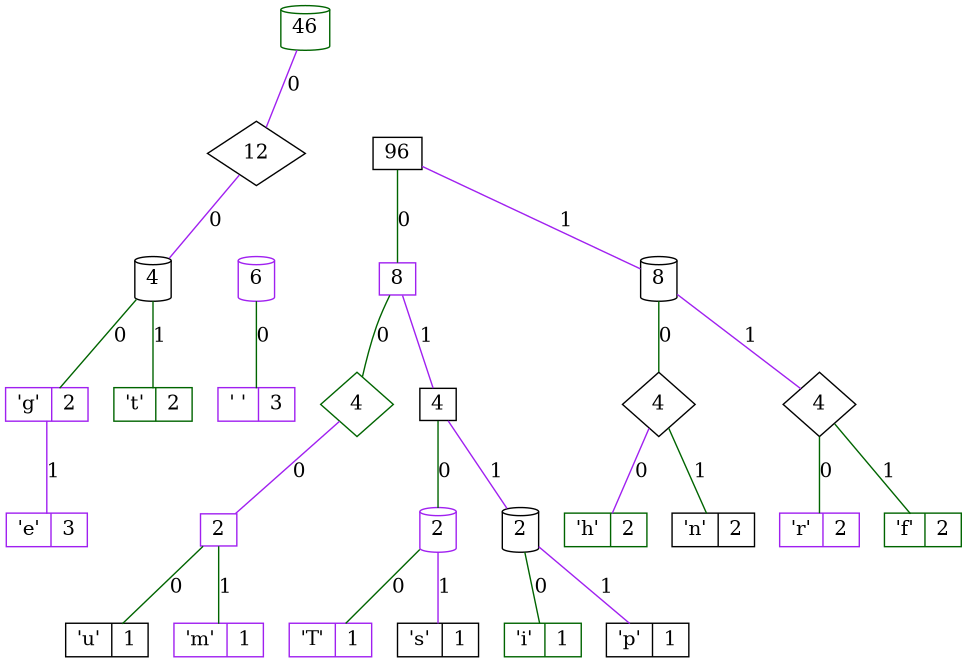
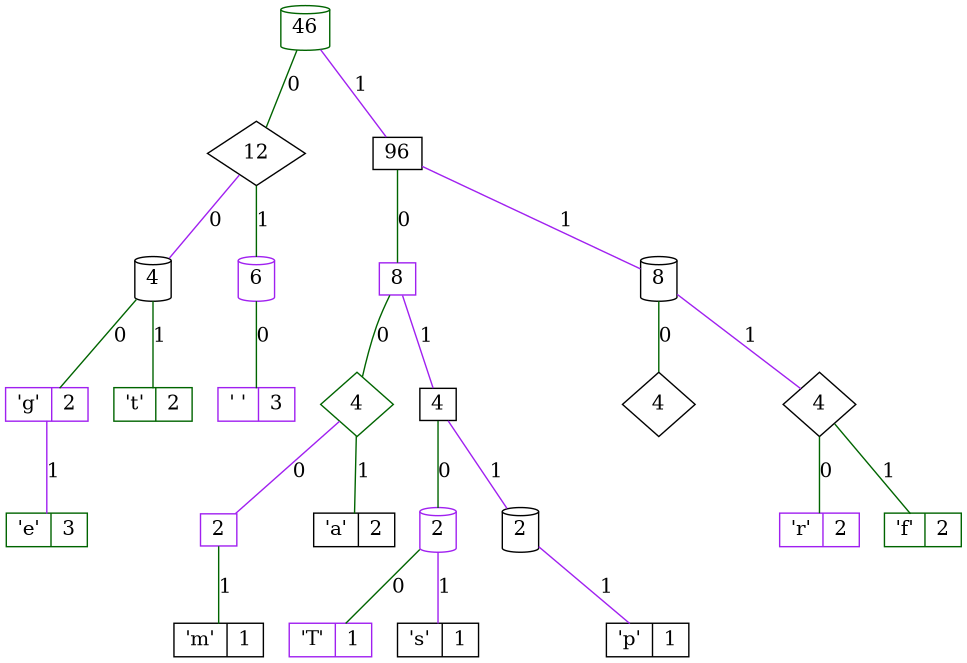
edge "46" -- "12": color purple -> darkgreen
edge "46" -- "96": added, label "1"
edge "12" -- "6": added, label "1"
node "'e'": color purple -> darkgreen
node "'a'": added
node "'h'": removed
node "'n'": removed
node "'u'": removed
node "'m'": color purple -> black
node "'i'": removed
